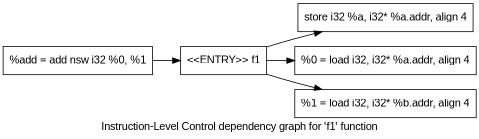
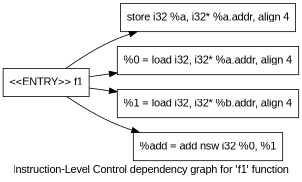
edge "%add = add nsw i32 %0, %1" -> "<<ENTRY>> f1": reversed
